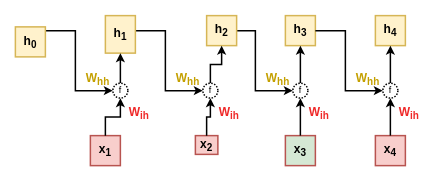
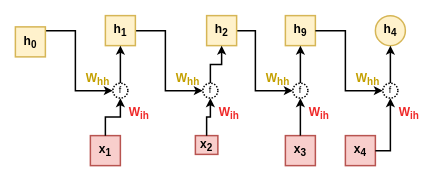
node "h3": label "h3" -> "h9"
node "h4": shape rectangle -> ellipse
node "h1": size 30x38 -> 30x30
node "x3": fillcolor #d5e8d4 -> #f8cecc
node "x4": moved (390, 150) -> (360, 150)
